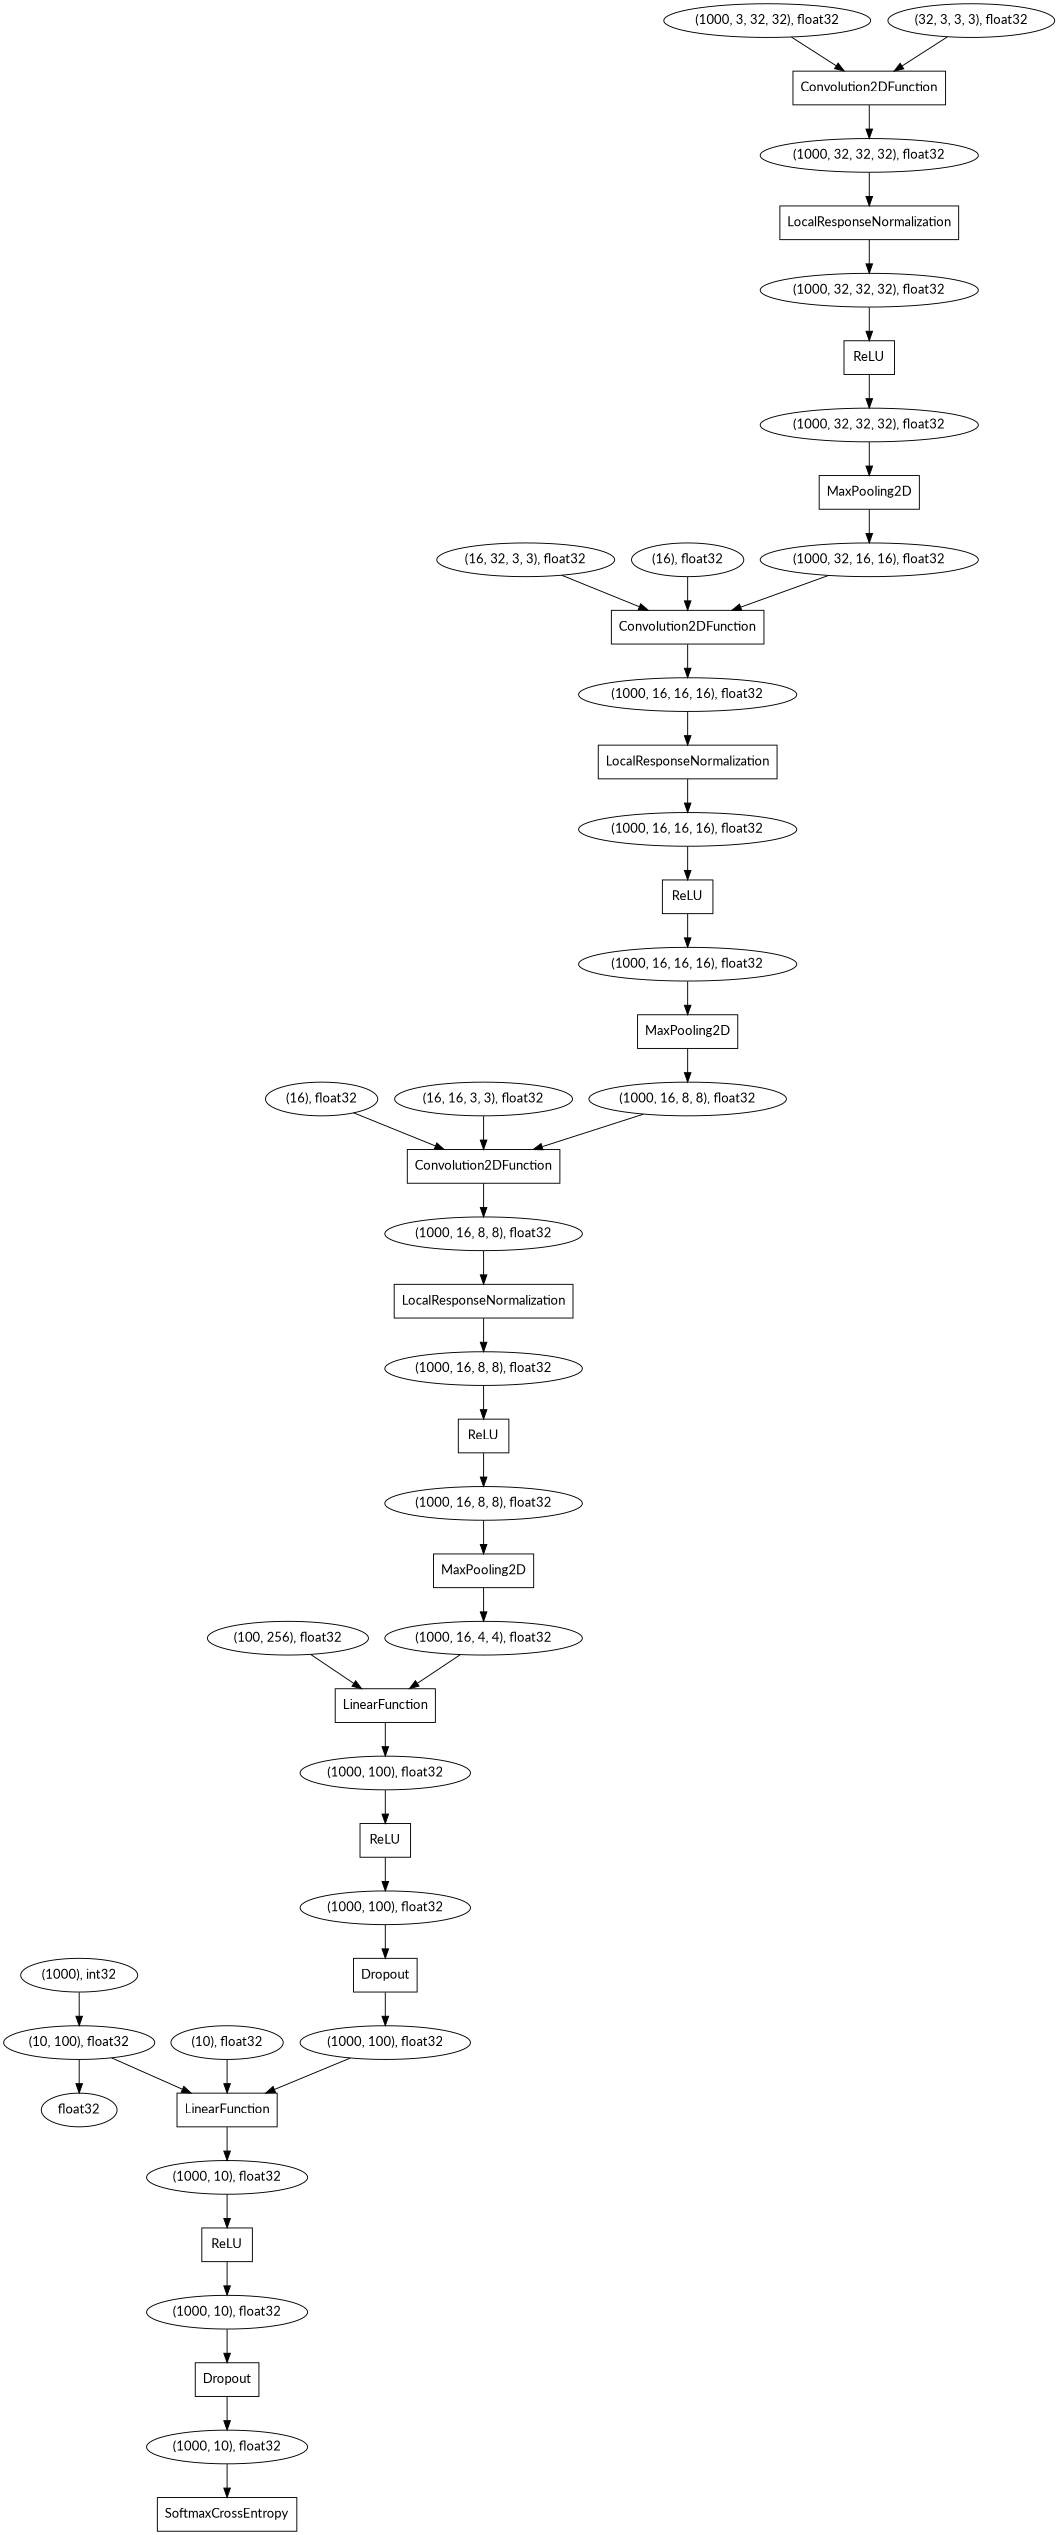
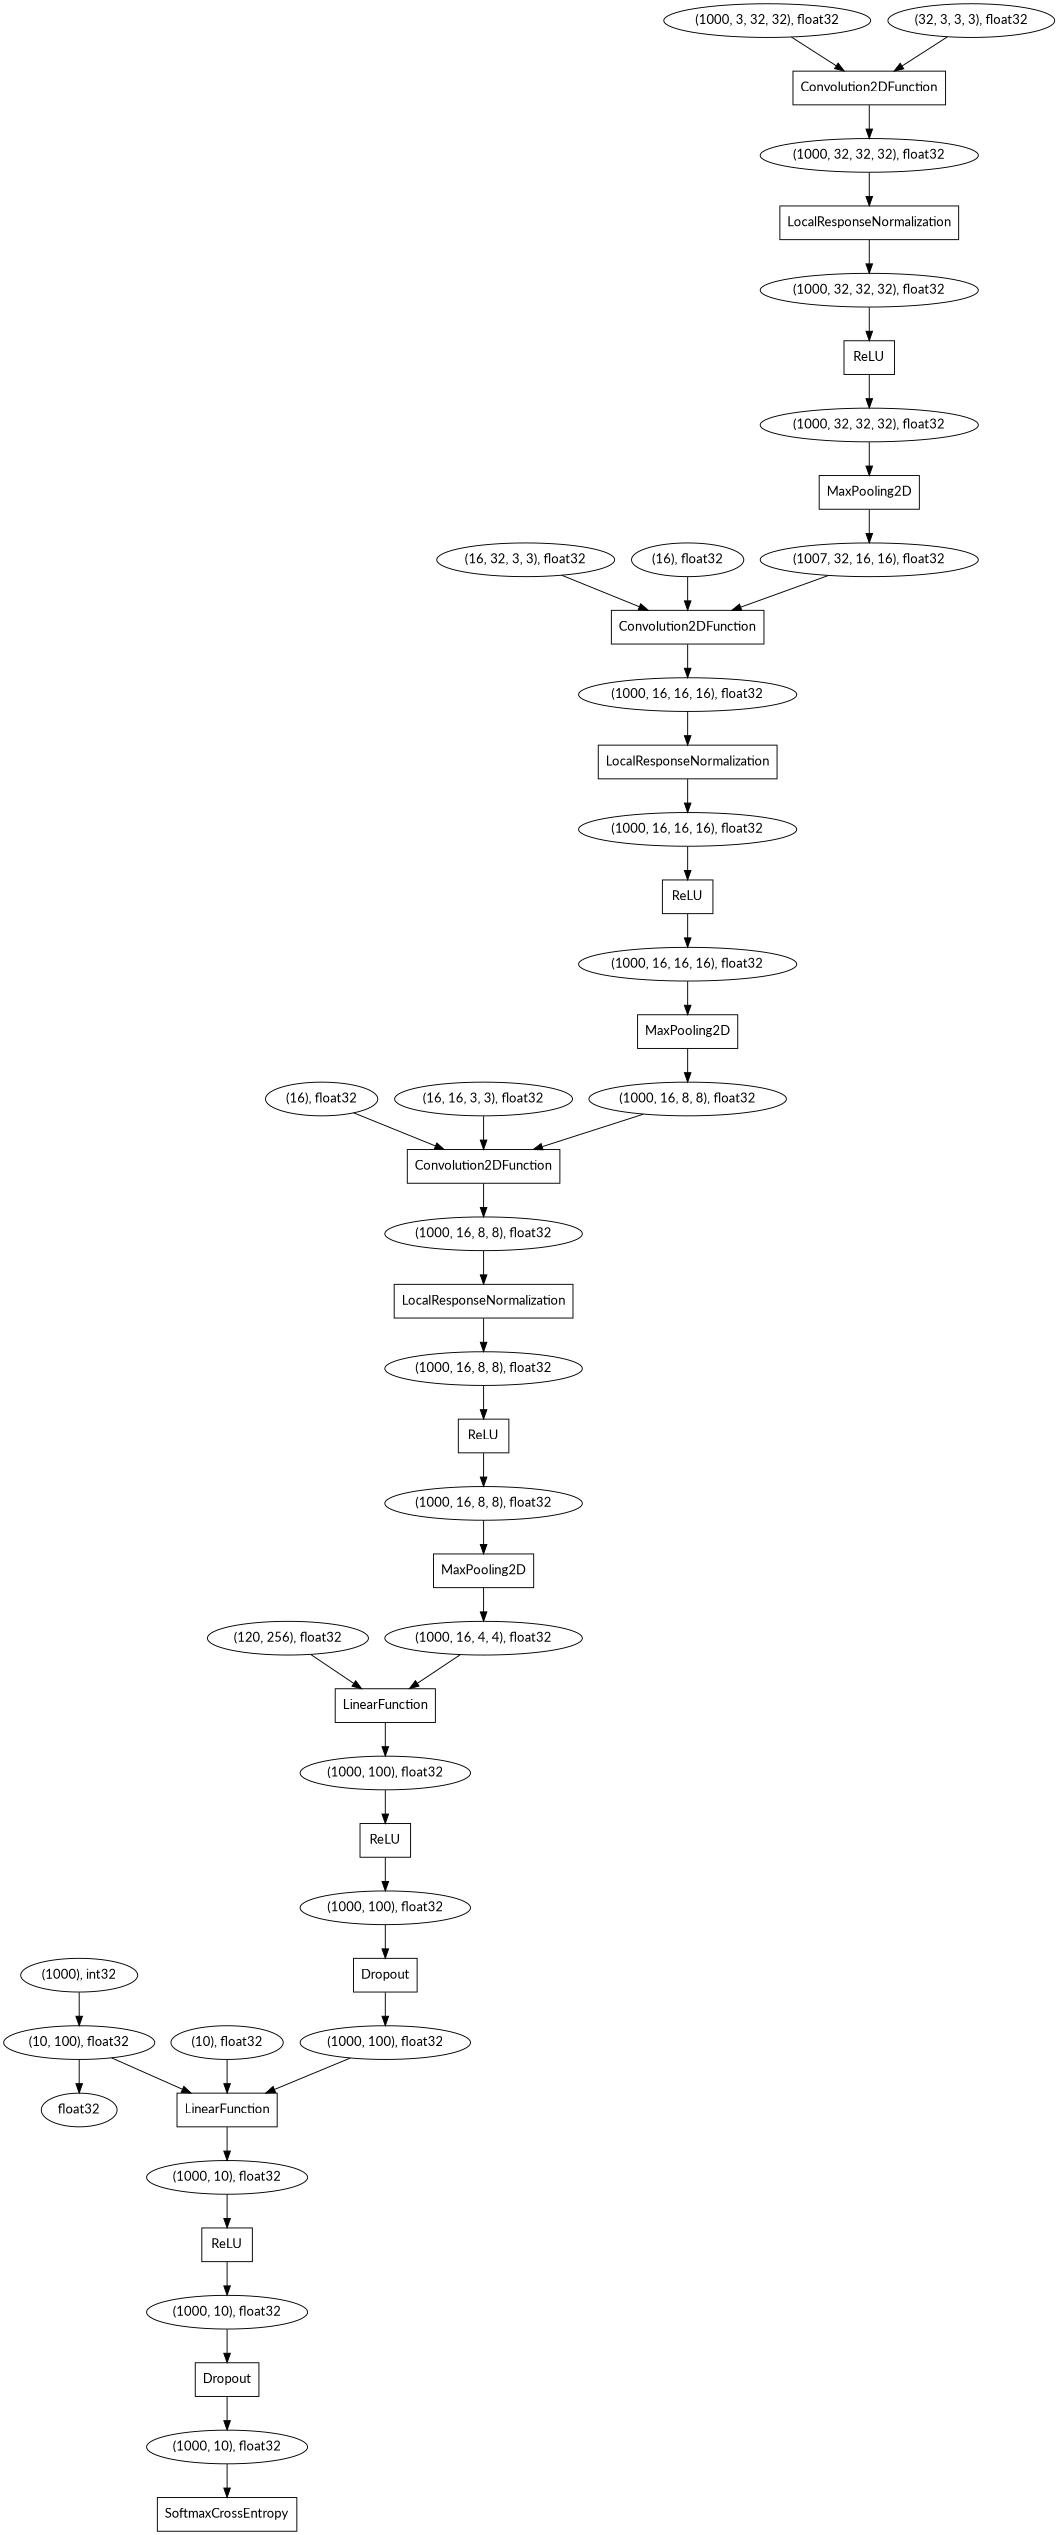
node "(1000, 32, 16, 16), float32": label "(1000, 32, 16, 16), float32" -> "(1007, 32, 16, 16), float32"
node "(100, 256), float32": label "(100, 256), float32" -> "(120, 256), float32"
